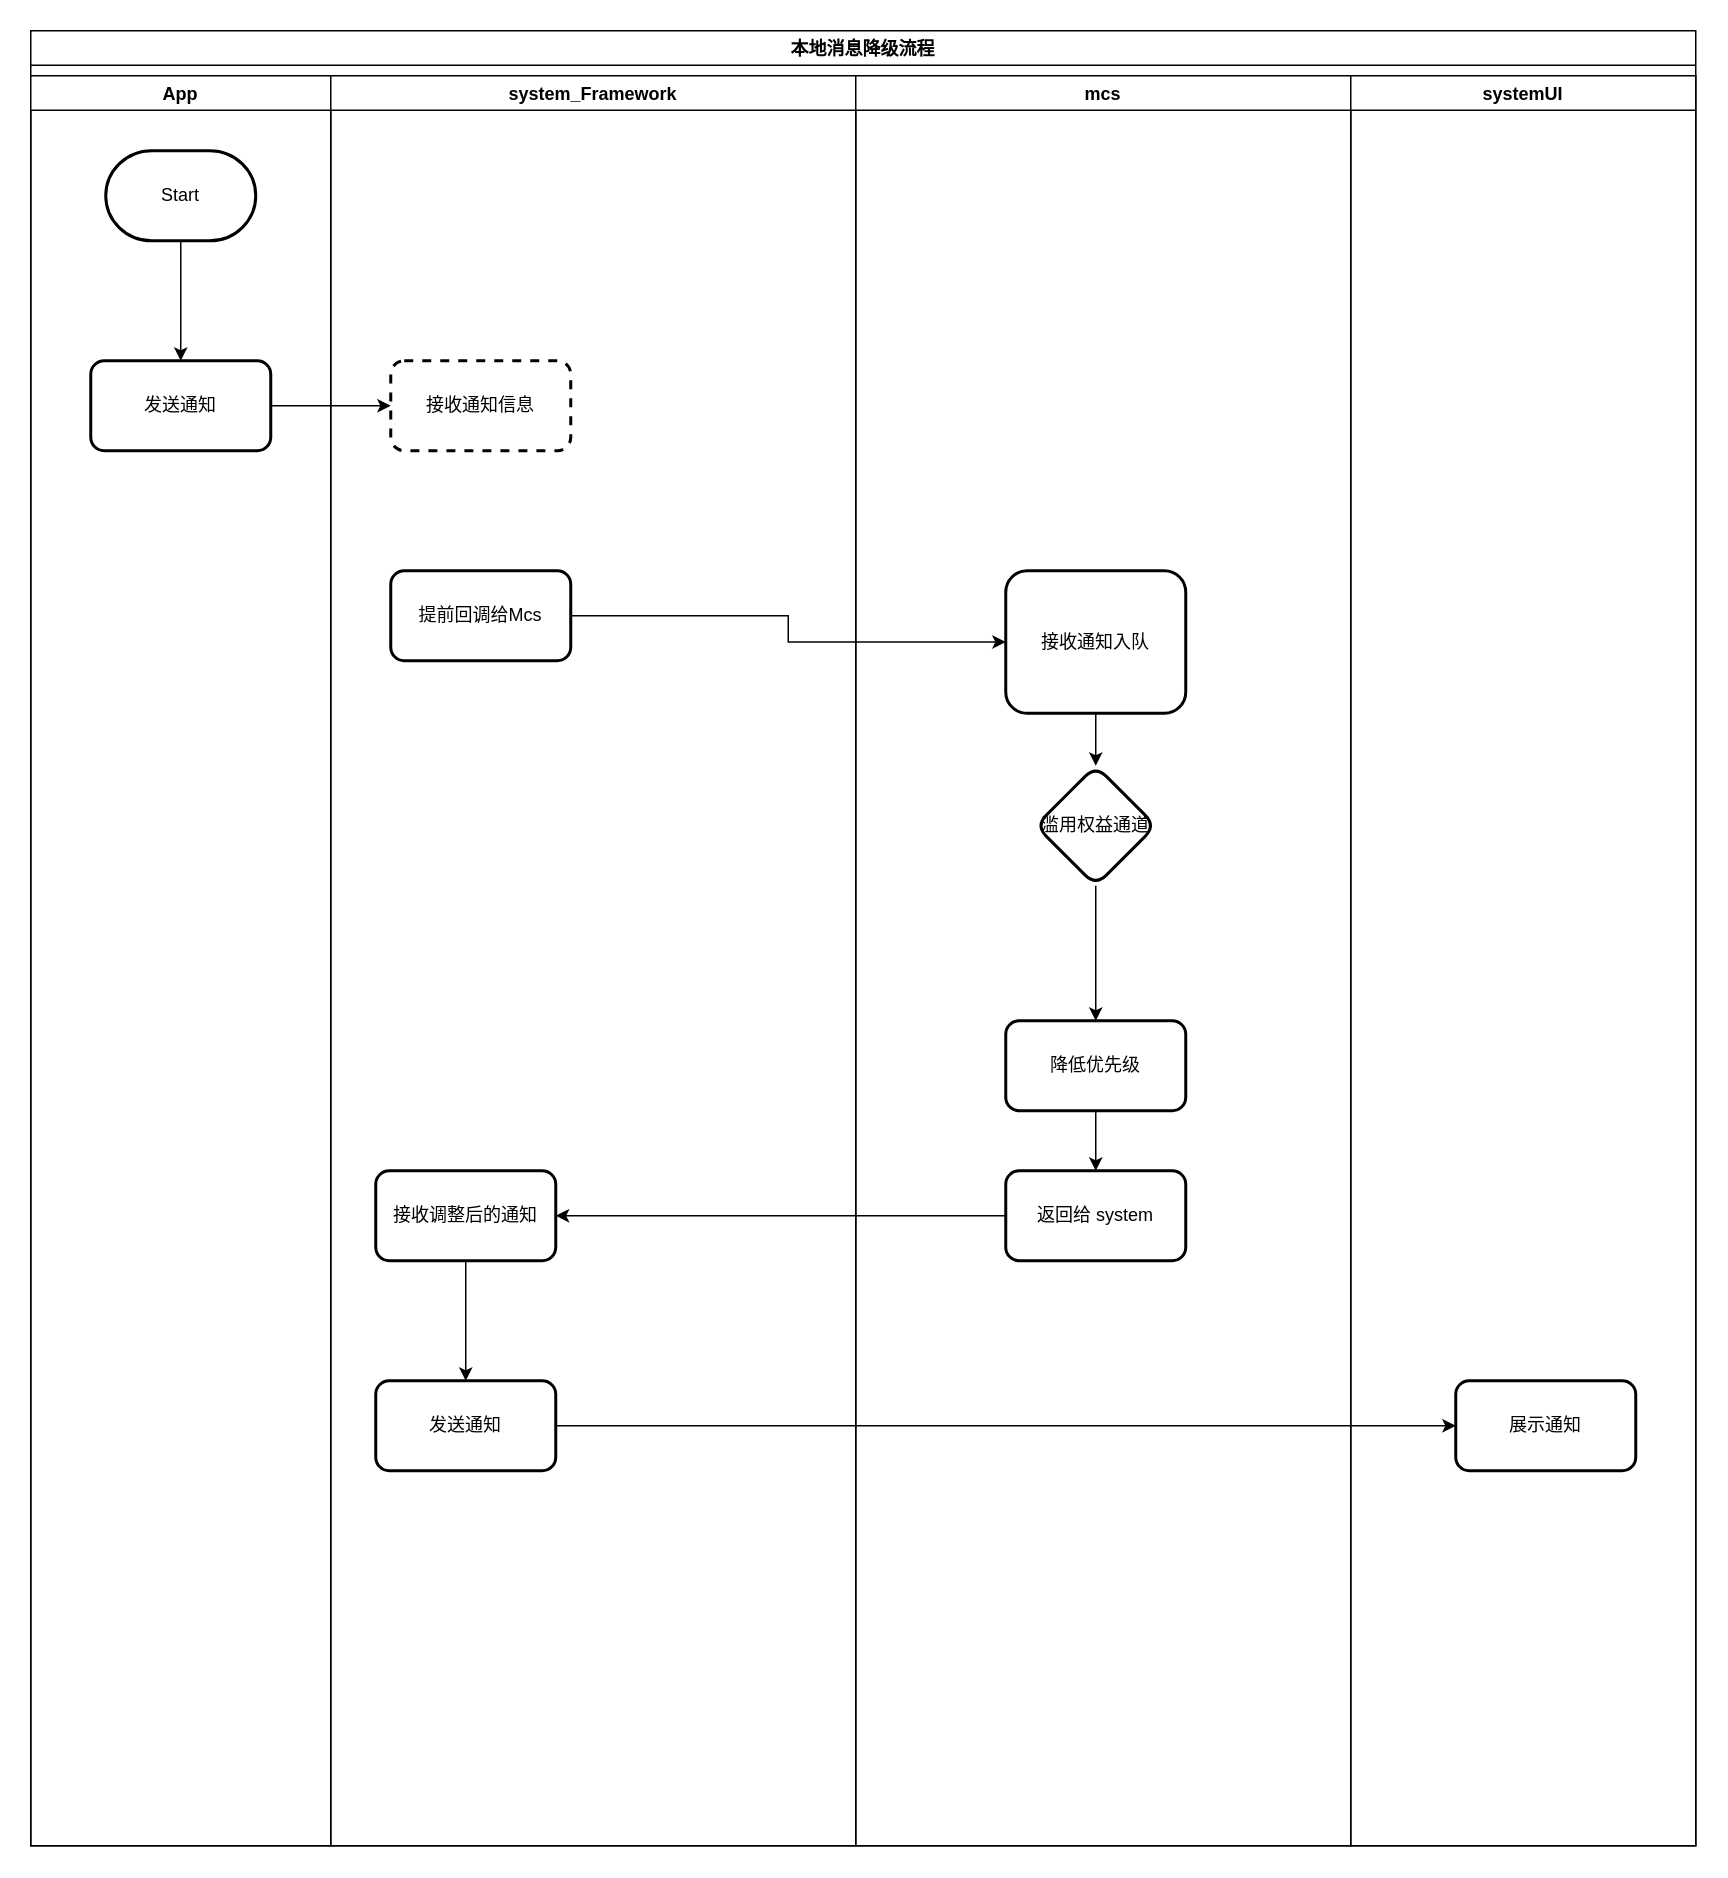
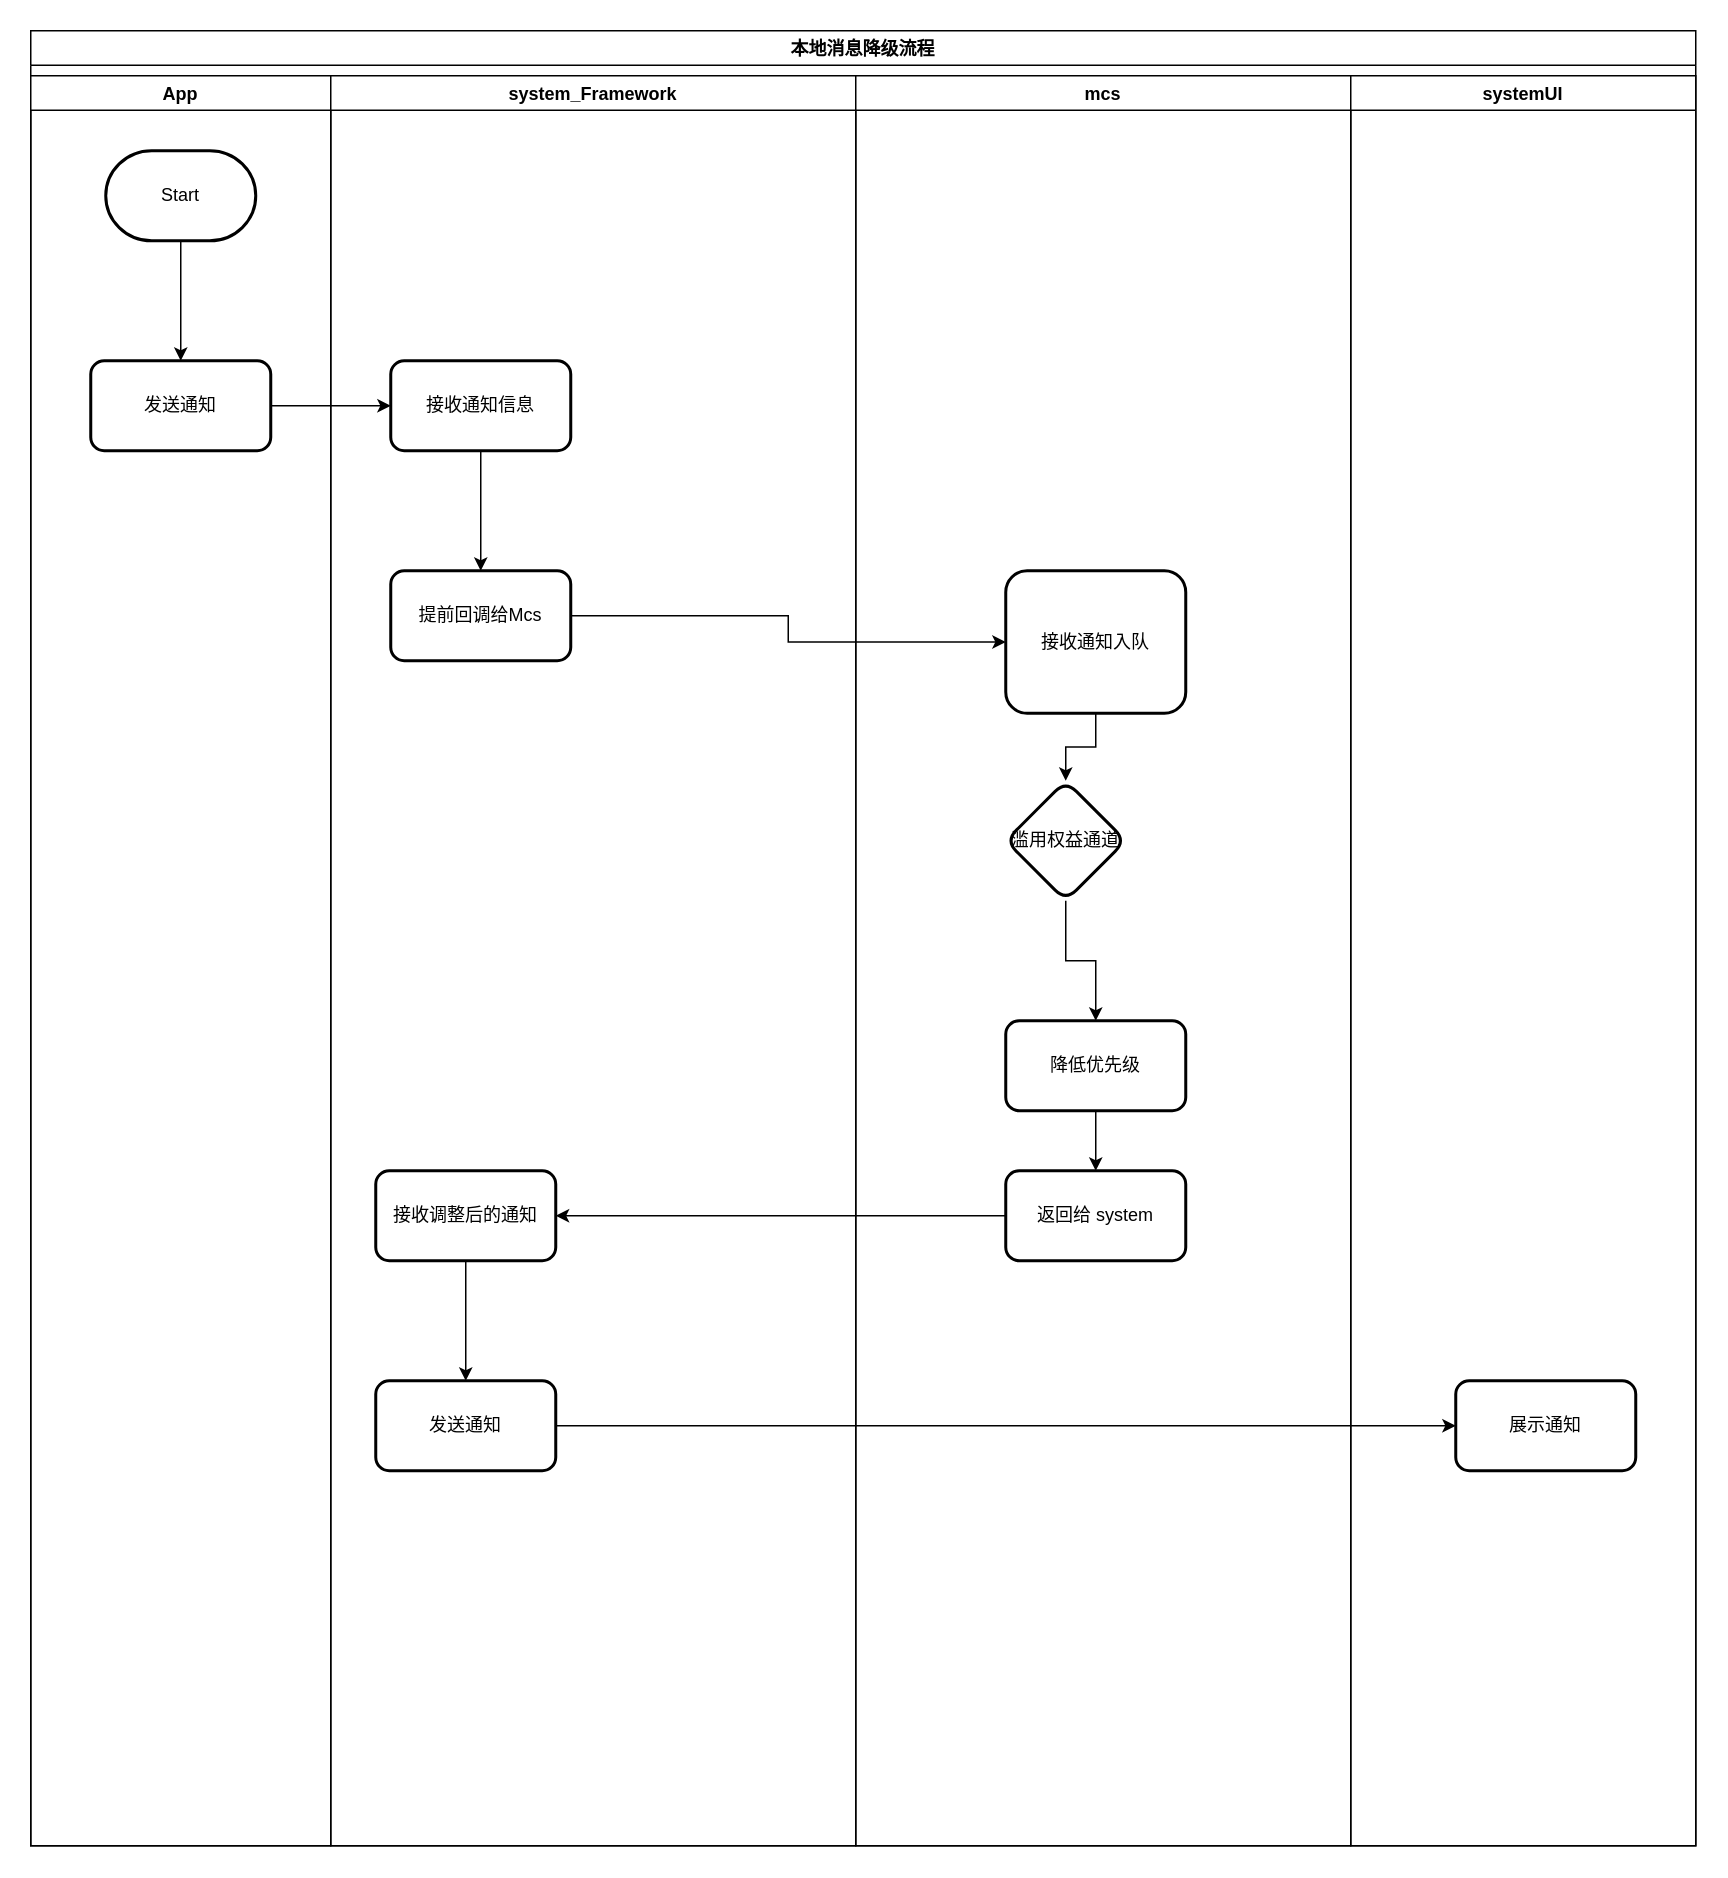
node "接收通知信息": style dashed -> solid
edge "接收通知信息" -> "提前回调给Mcs": added
node "滥用权益通道": moved (1096, 826) -> (1066, 841)
